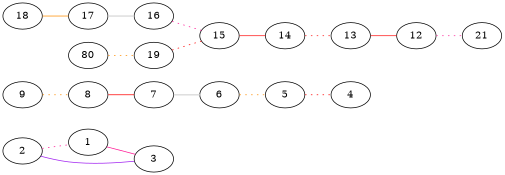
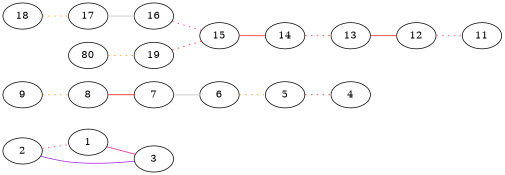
edge "18" -- "17": style solid -> dotted
node "21": label "21" -> "11"
